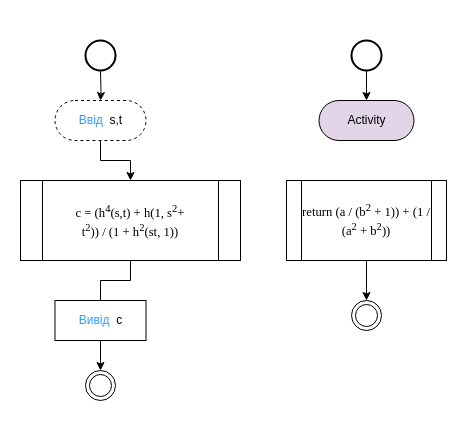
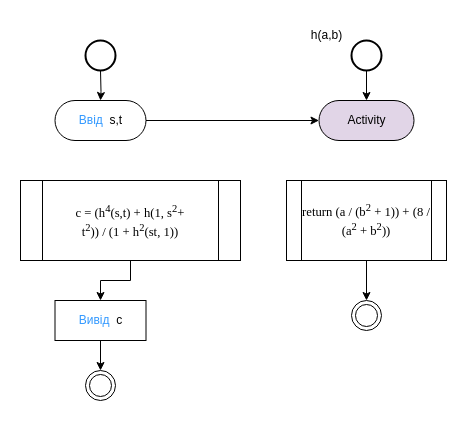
node "h(a,b)": added
node "Ввід s,t": style dashed -> solid
edge "Ввід s,t" -> "c = (h4(s,t) + h(1, s2+ t2)) / (1 + h2(st, 1))": now "Ввід s,t" -> "Activity"
node "return (a / (b2 + 1)) + (1 / (a2 + b2))": label "return (a / (b2 + 1)) + (1 / (a2 + b2))" -> "return (a / (b2 + 1)) + (8 / (a2 + b2))"
edge "c = (h4(s,t) + h(1, s2+ t2)) / (1 + h2(st, 1))" -- "Вивід c": arrowhead none -> classic
